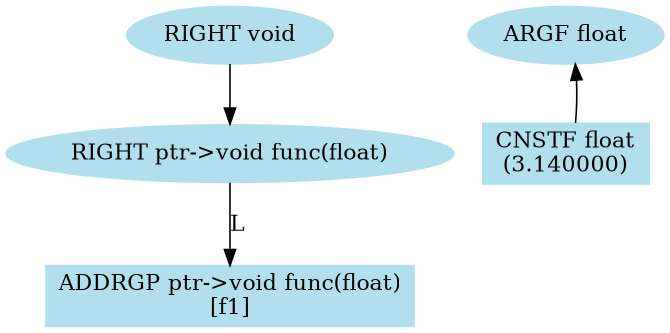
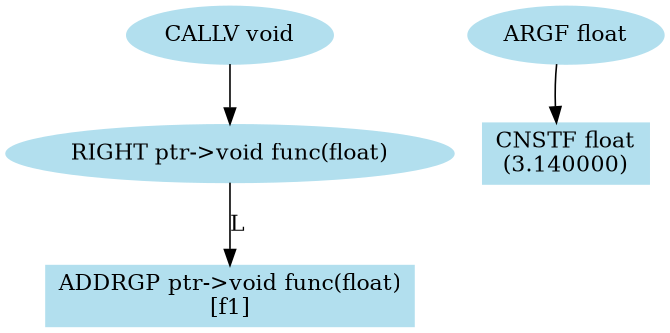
node "RIGHT void": label "RIGHT void" -> "CALLV void"
edge "CNSTF float (3.140000)" -> "ARGF float": reversed
